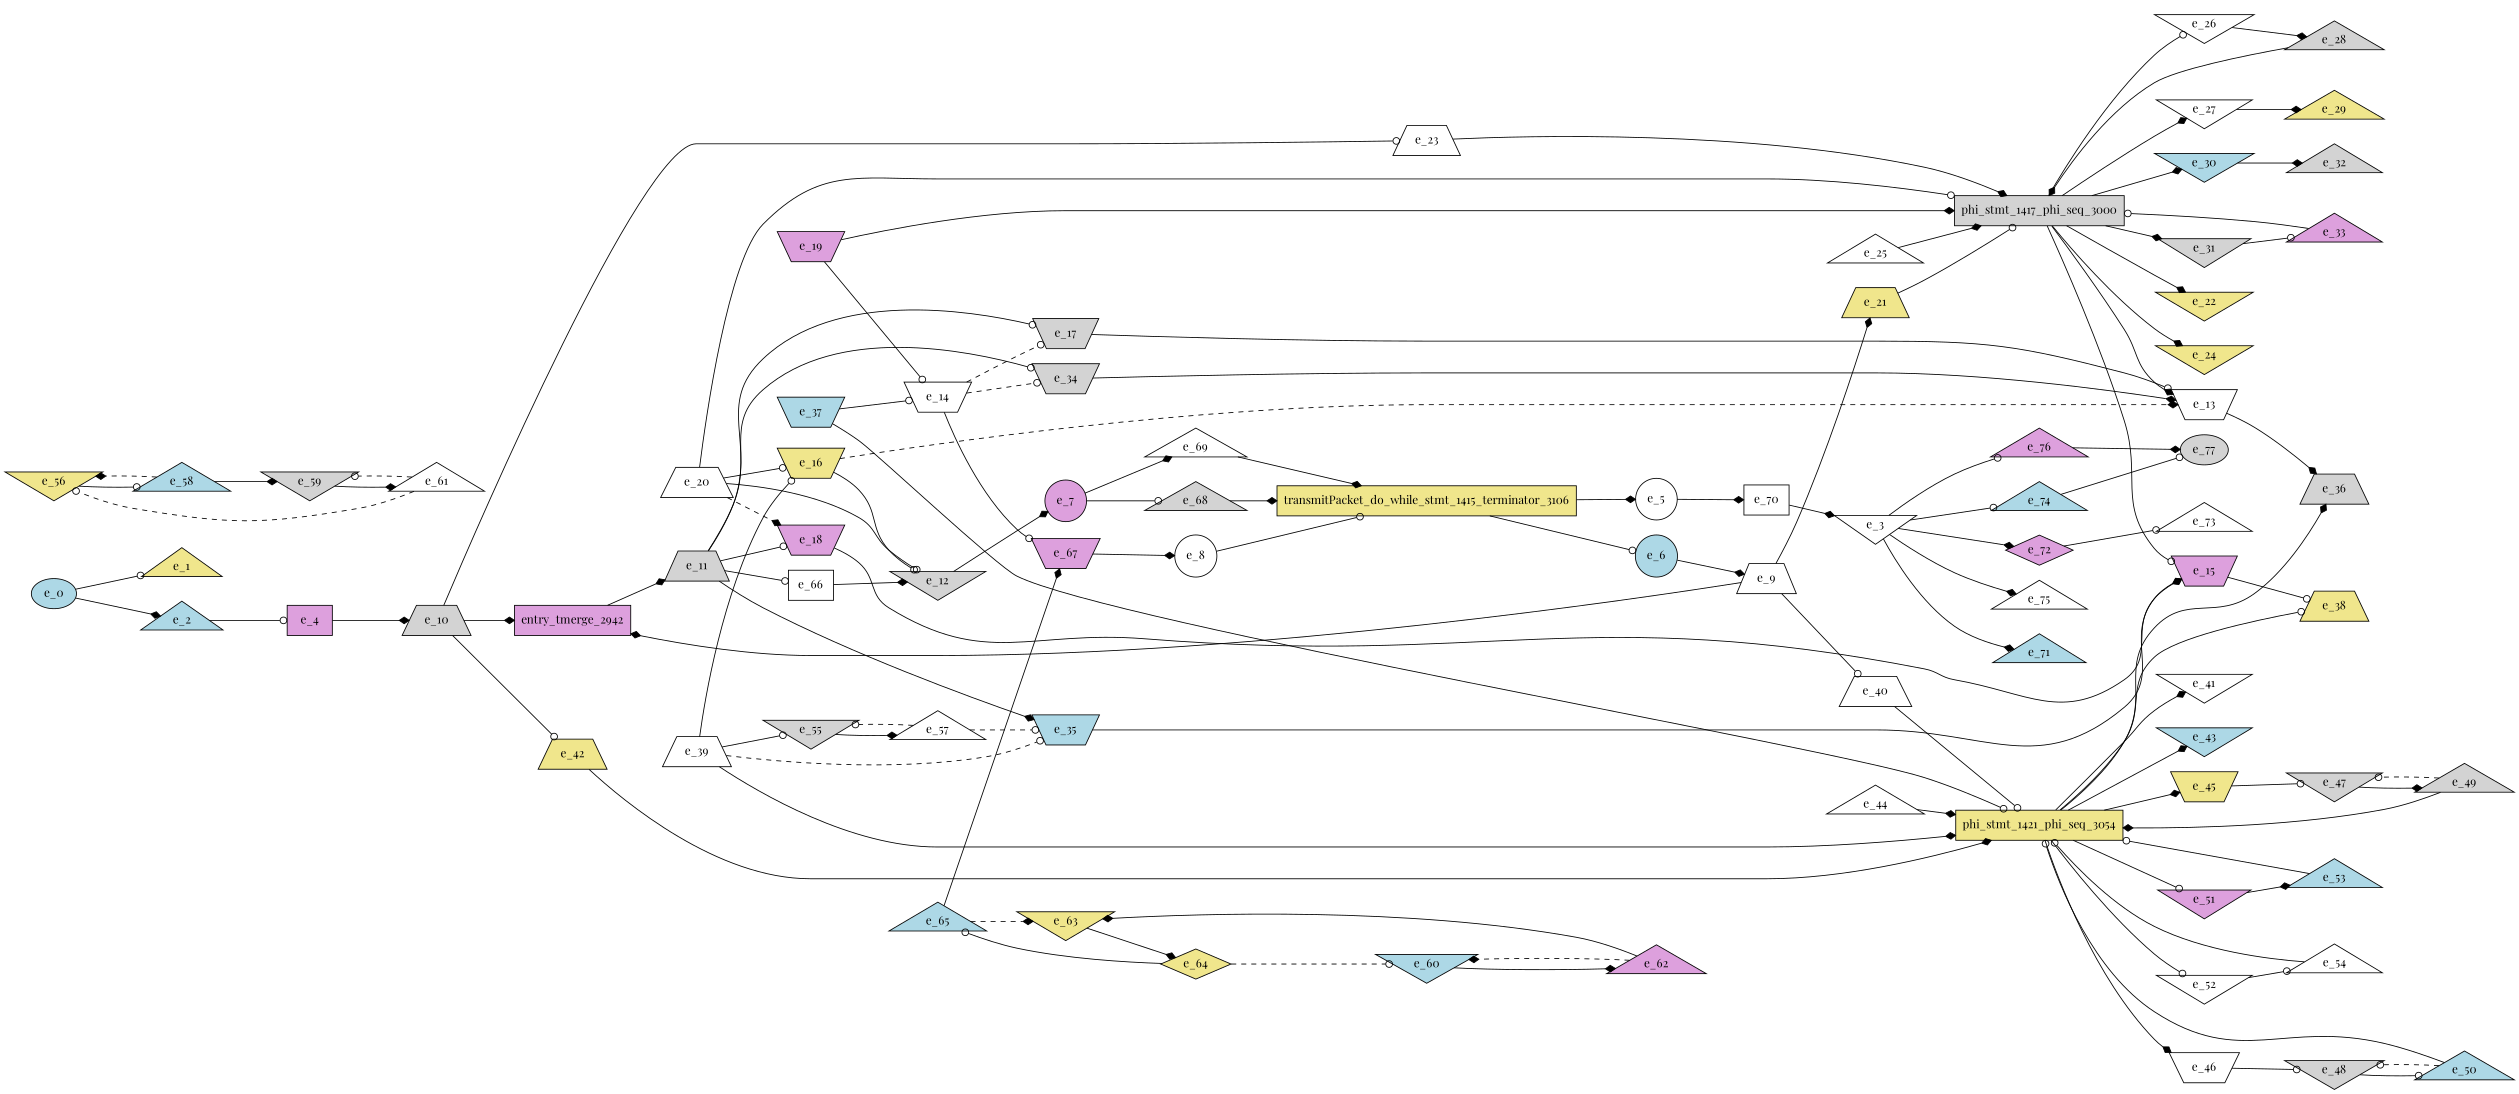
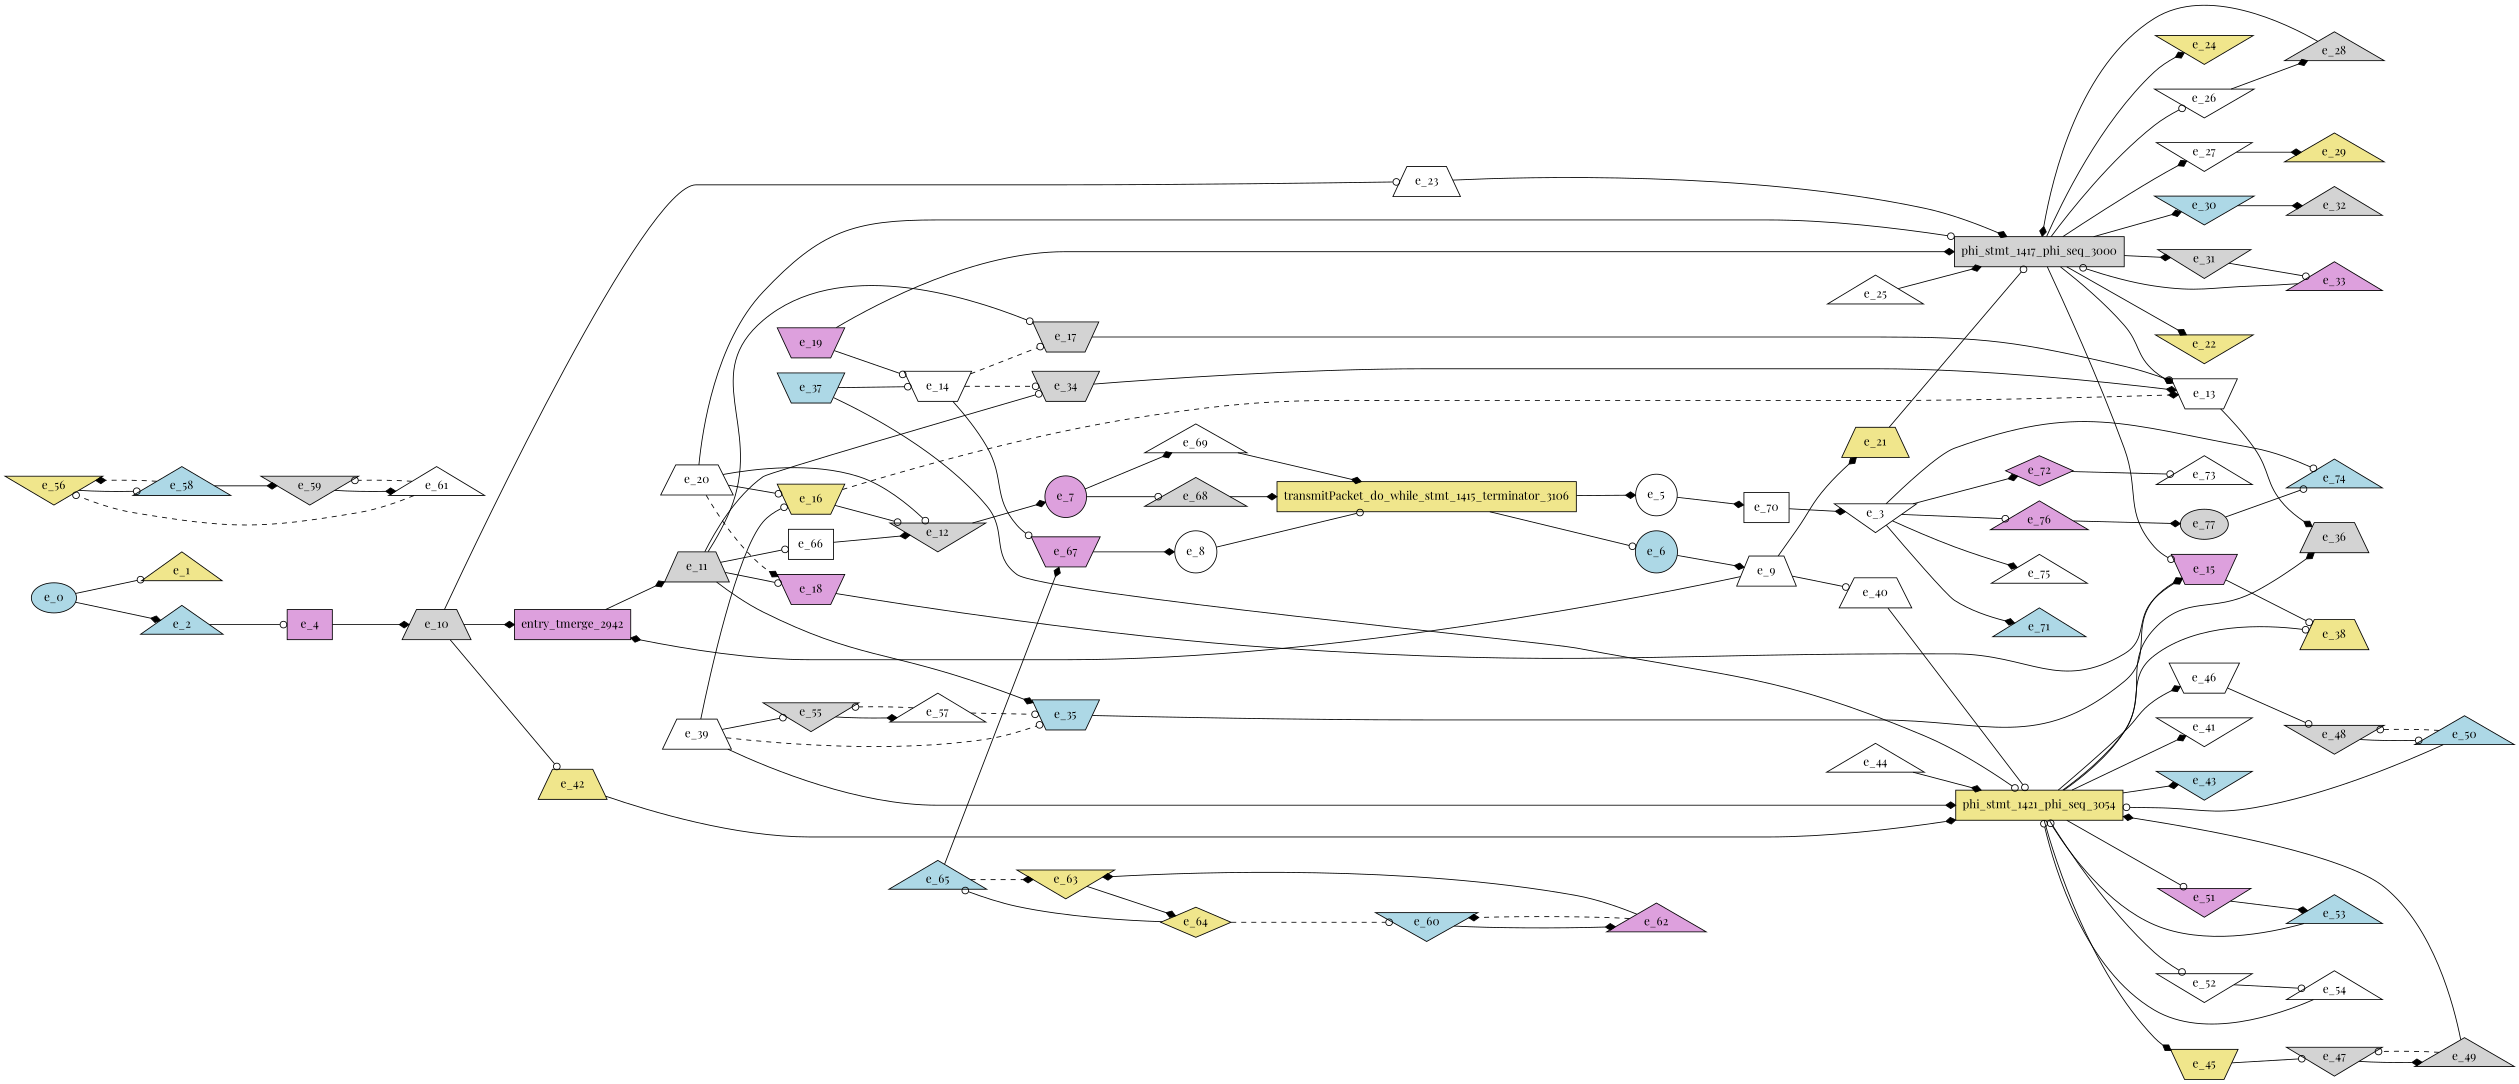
edge "e_74" -> "e_77": reversed
